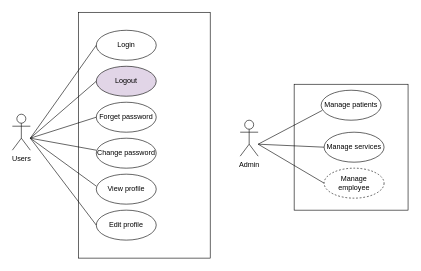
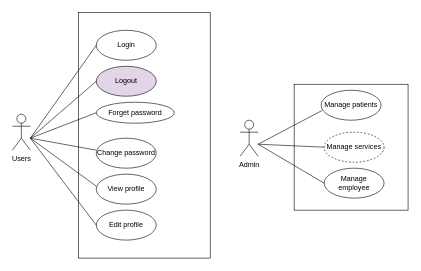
node "Forget password": size 60x30 -> 78x21
node "Manage services": style solid -> dashed
node "Manage employee": style dashed -> solid
